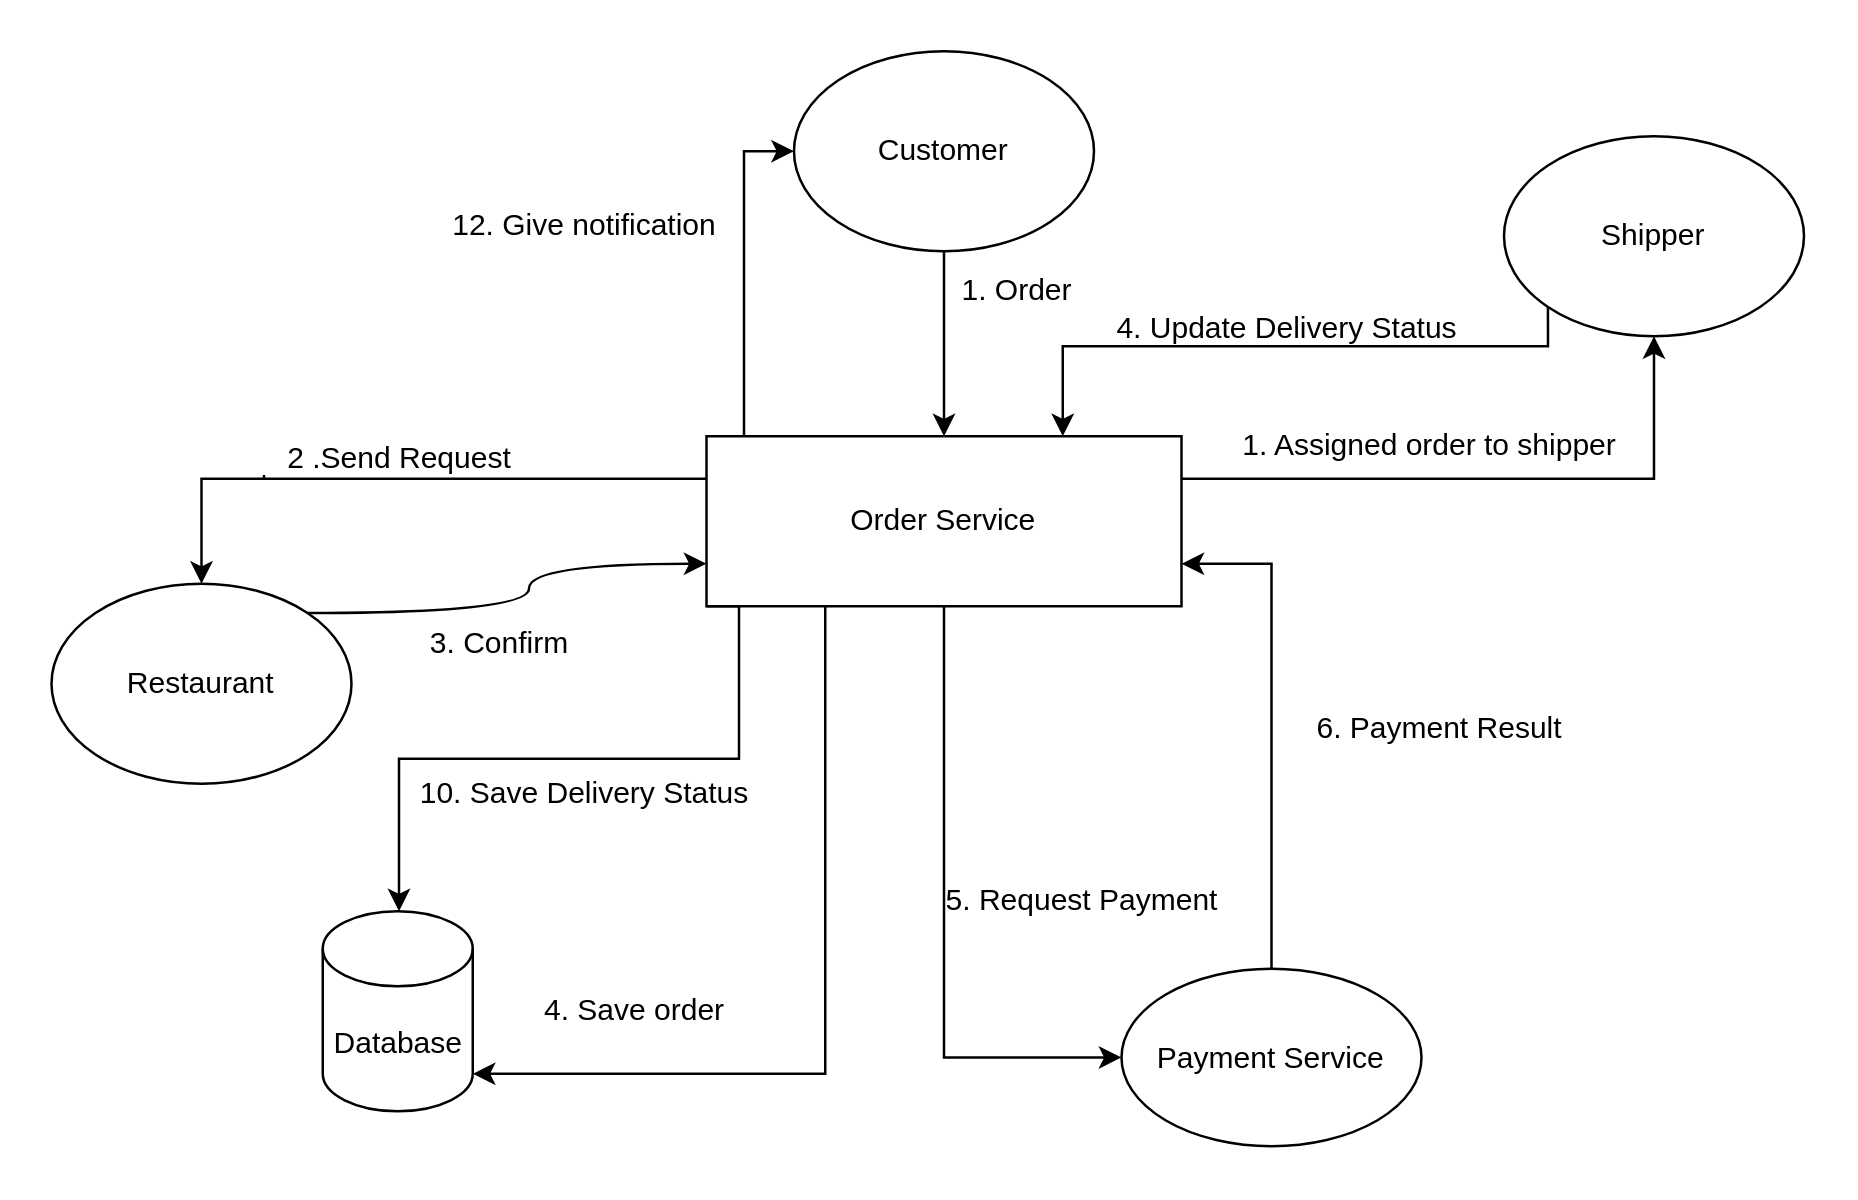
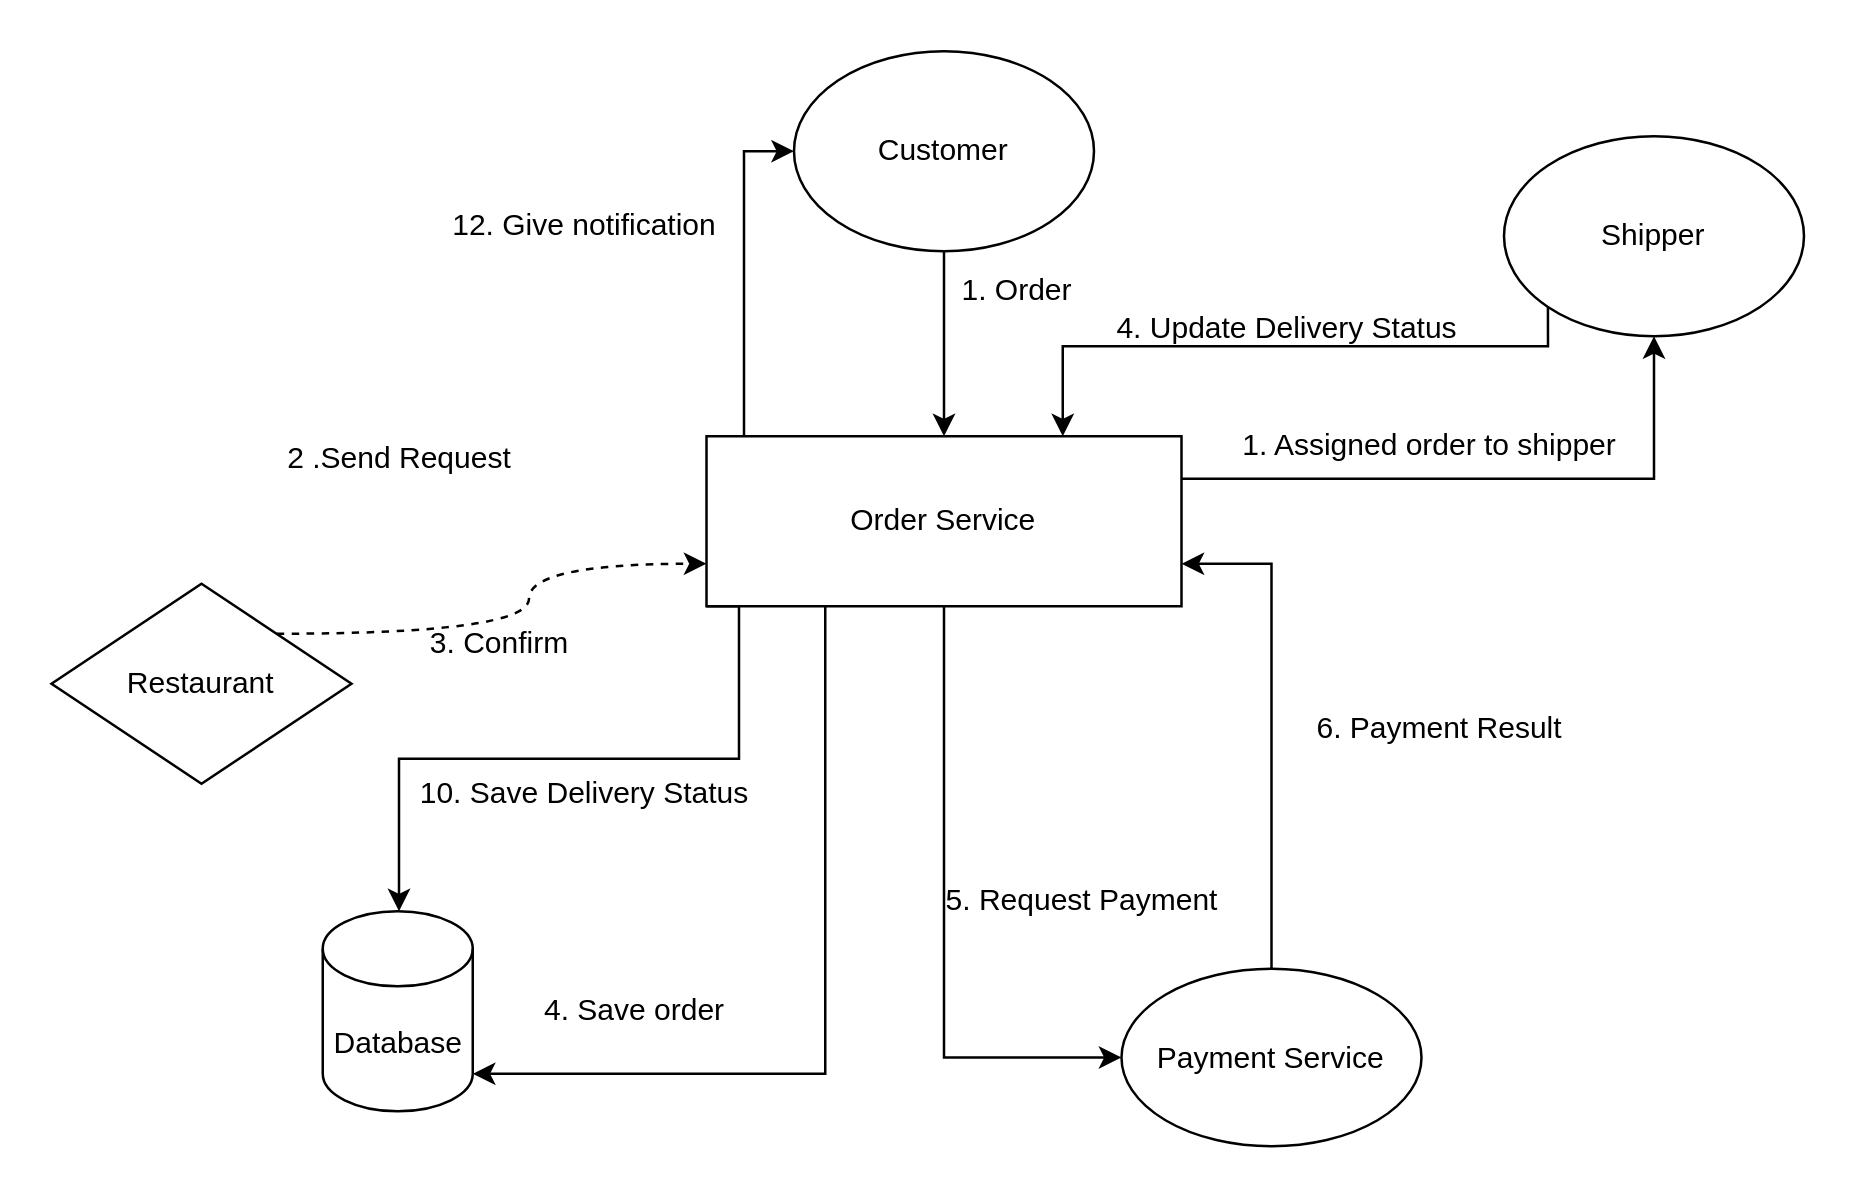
edge "2 .Send Request" -> "Restaurant": removed
edge "Restaurant" -> "Order Service": style solid -> dashed
node "Restaurant": shape ellipse -> diamond
